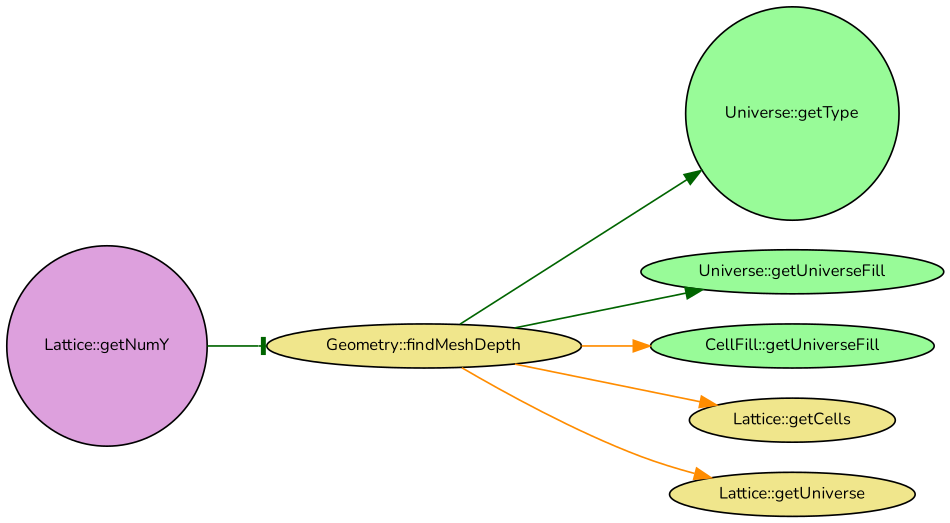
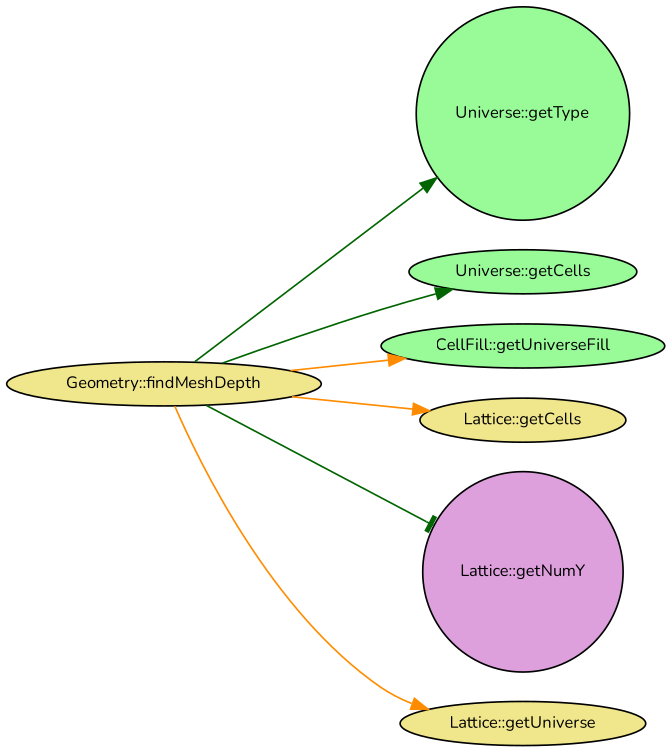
node "Universe::getUniverseFill": label "Universe::getUniverseFill" -> "Universe::getCells"
edge "Lattice::getNumY" -> "Geometry::findMeshDepth": reversed
